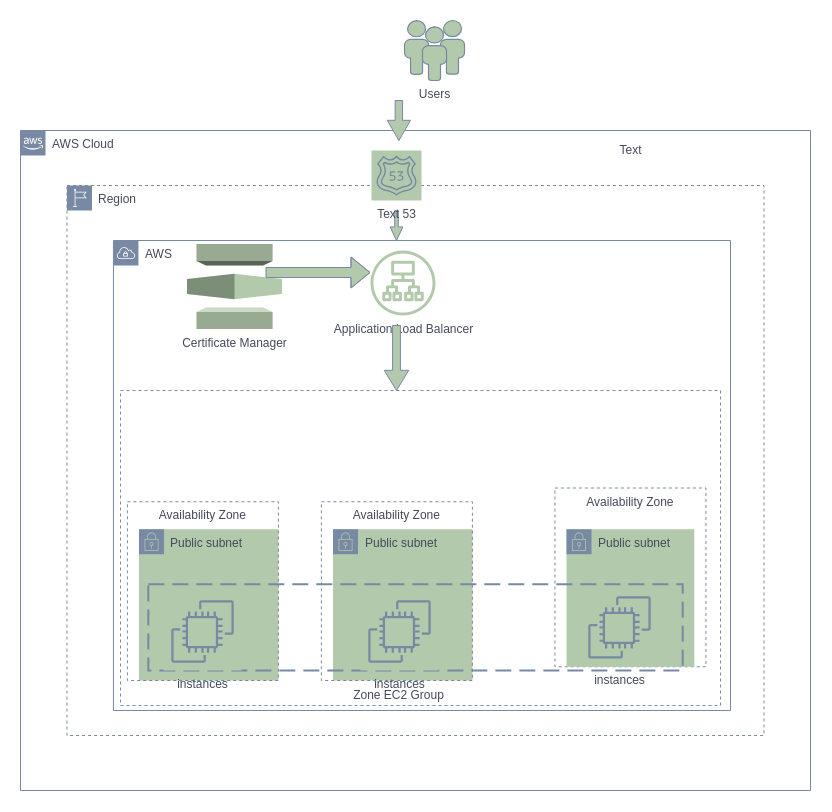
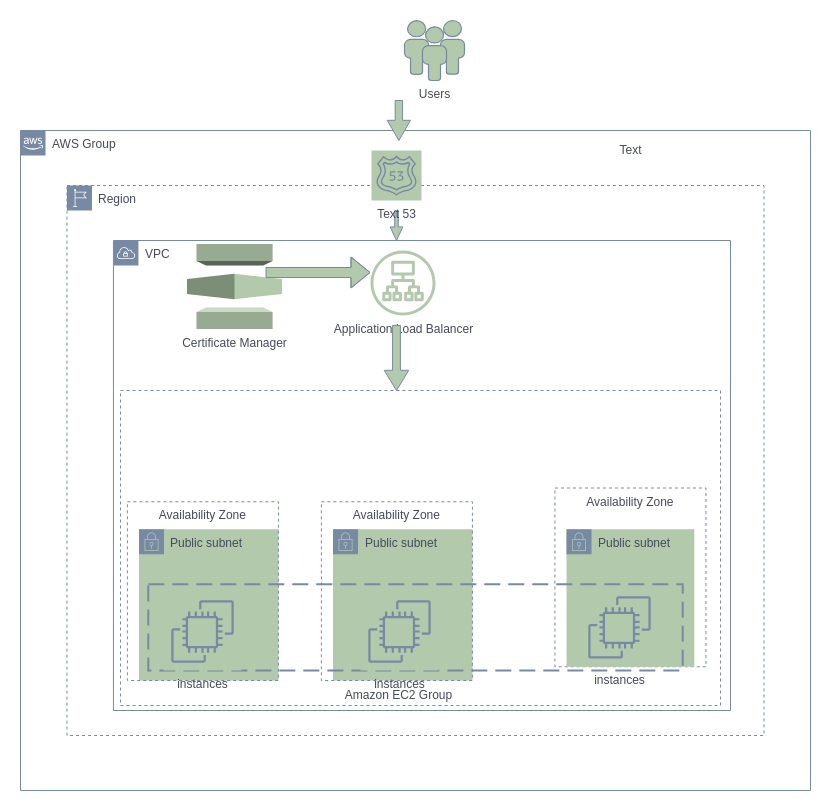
node "AWS Cloud": label "AWS Cloud" -> "AWS Group"
node "AWS": label "AWS" -> "VPC"
node "Zone EC2 Group": label "Zone EC2 Group" -> "Amazon EC2 Group"
